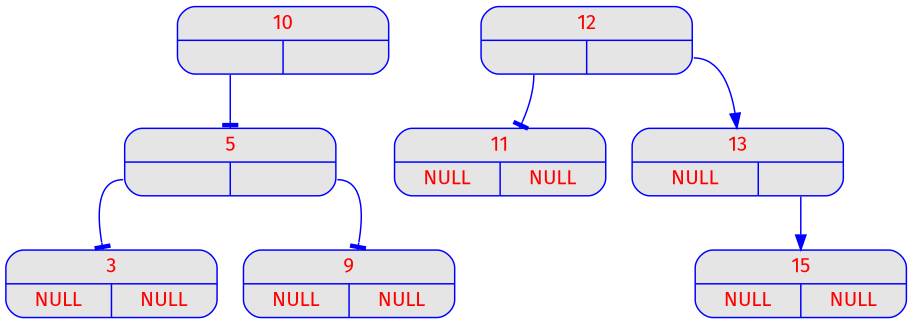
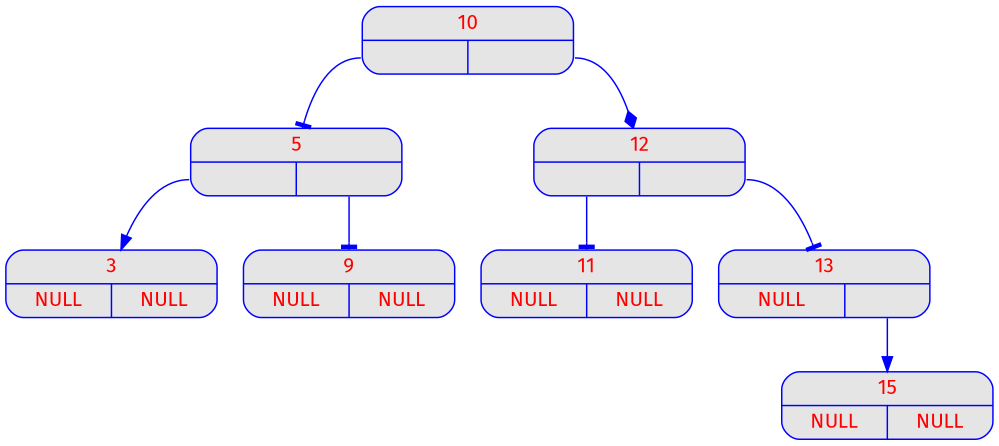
edge "10" -> "12": added
edge "12" -> "13": arrowhead normal -> tee
edge "5" -> "3": arrowhead tee -> normal
